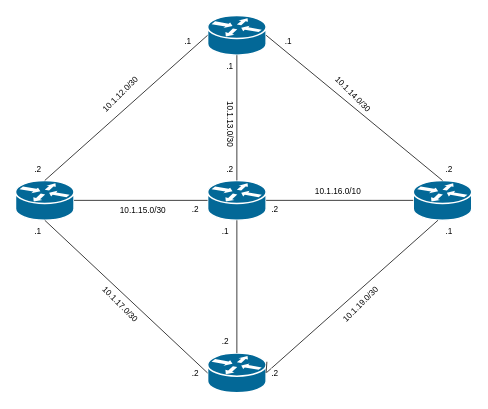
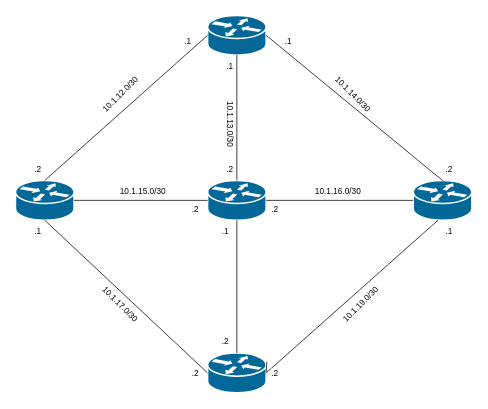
node "10.1.16.0/10": label "10.1.16.0/10" -> "10.1.16.0/30"
node "10.1.15.0/30": moved (143, 210) -> (143, 192)
